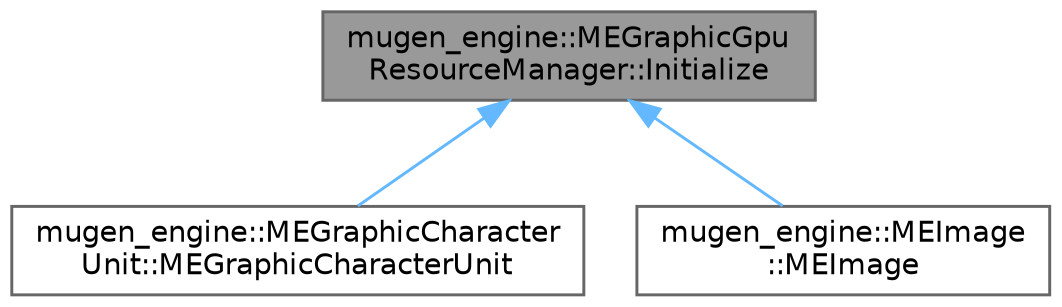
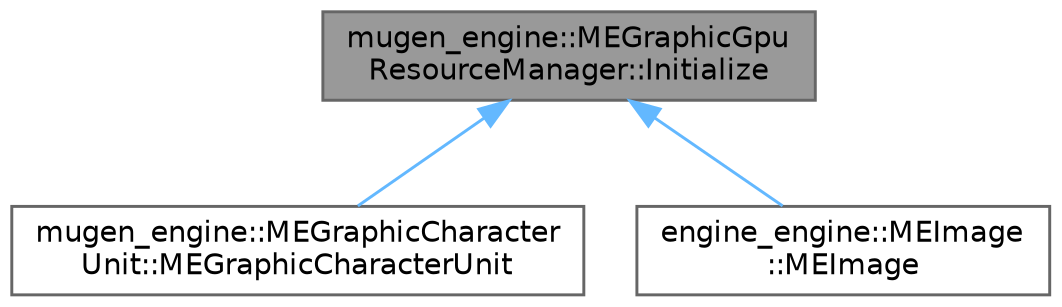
node "mugen_engine::MEImage ::MEImage": label "mugen_engine::MEImage ::MEImage" -> "engine_engine::MEImage ::MEImage"
